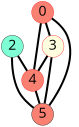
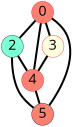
edge "0" -- "2": added
edge "3" -- "5": removed
